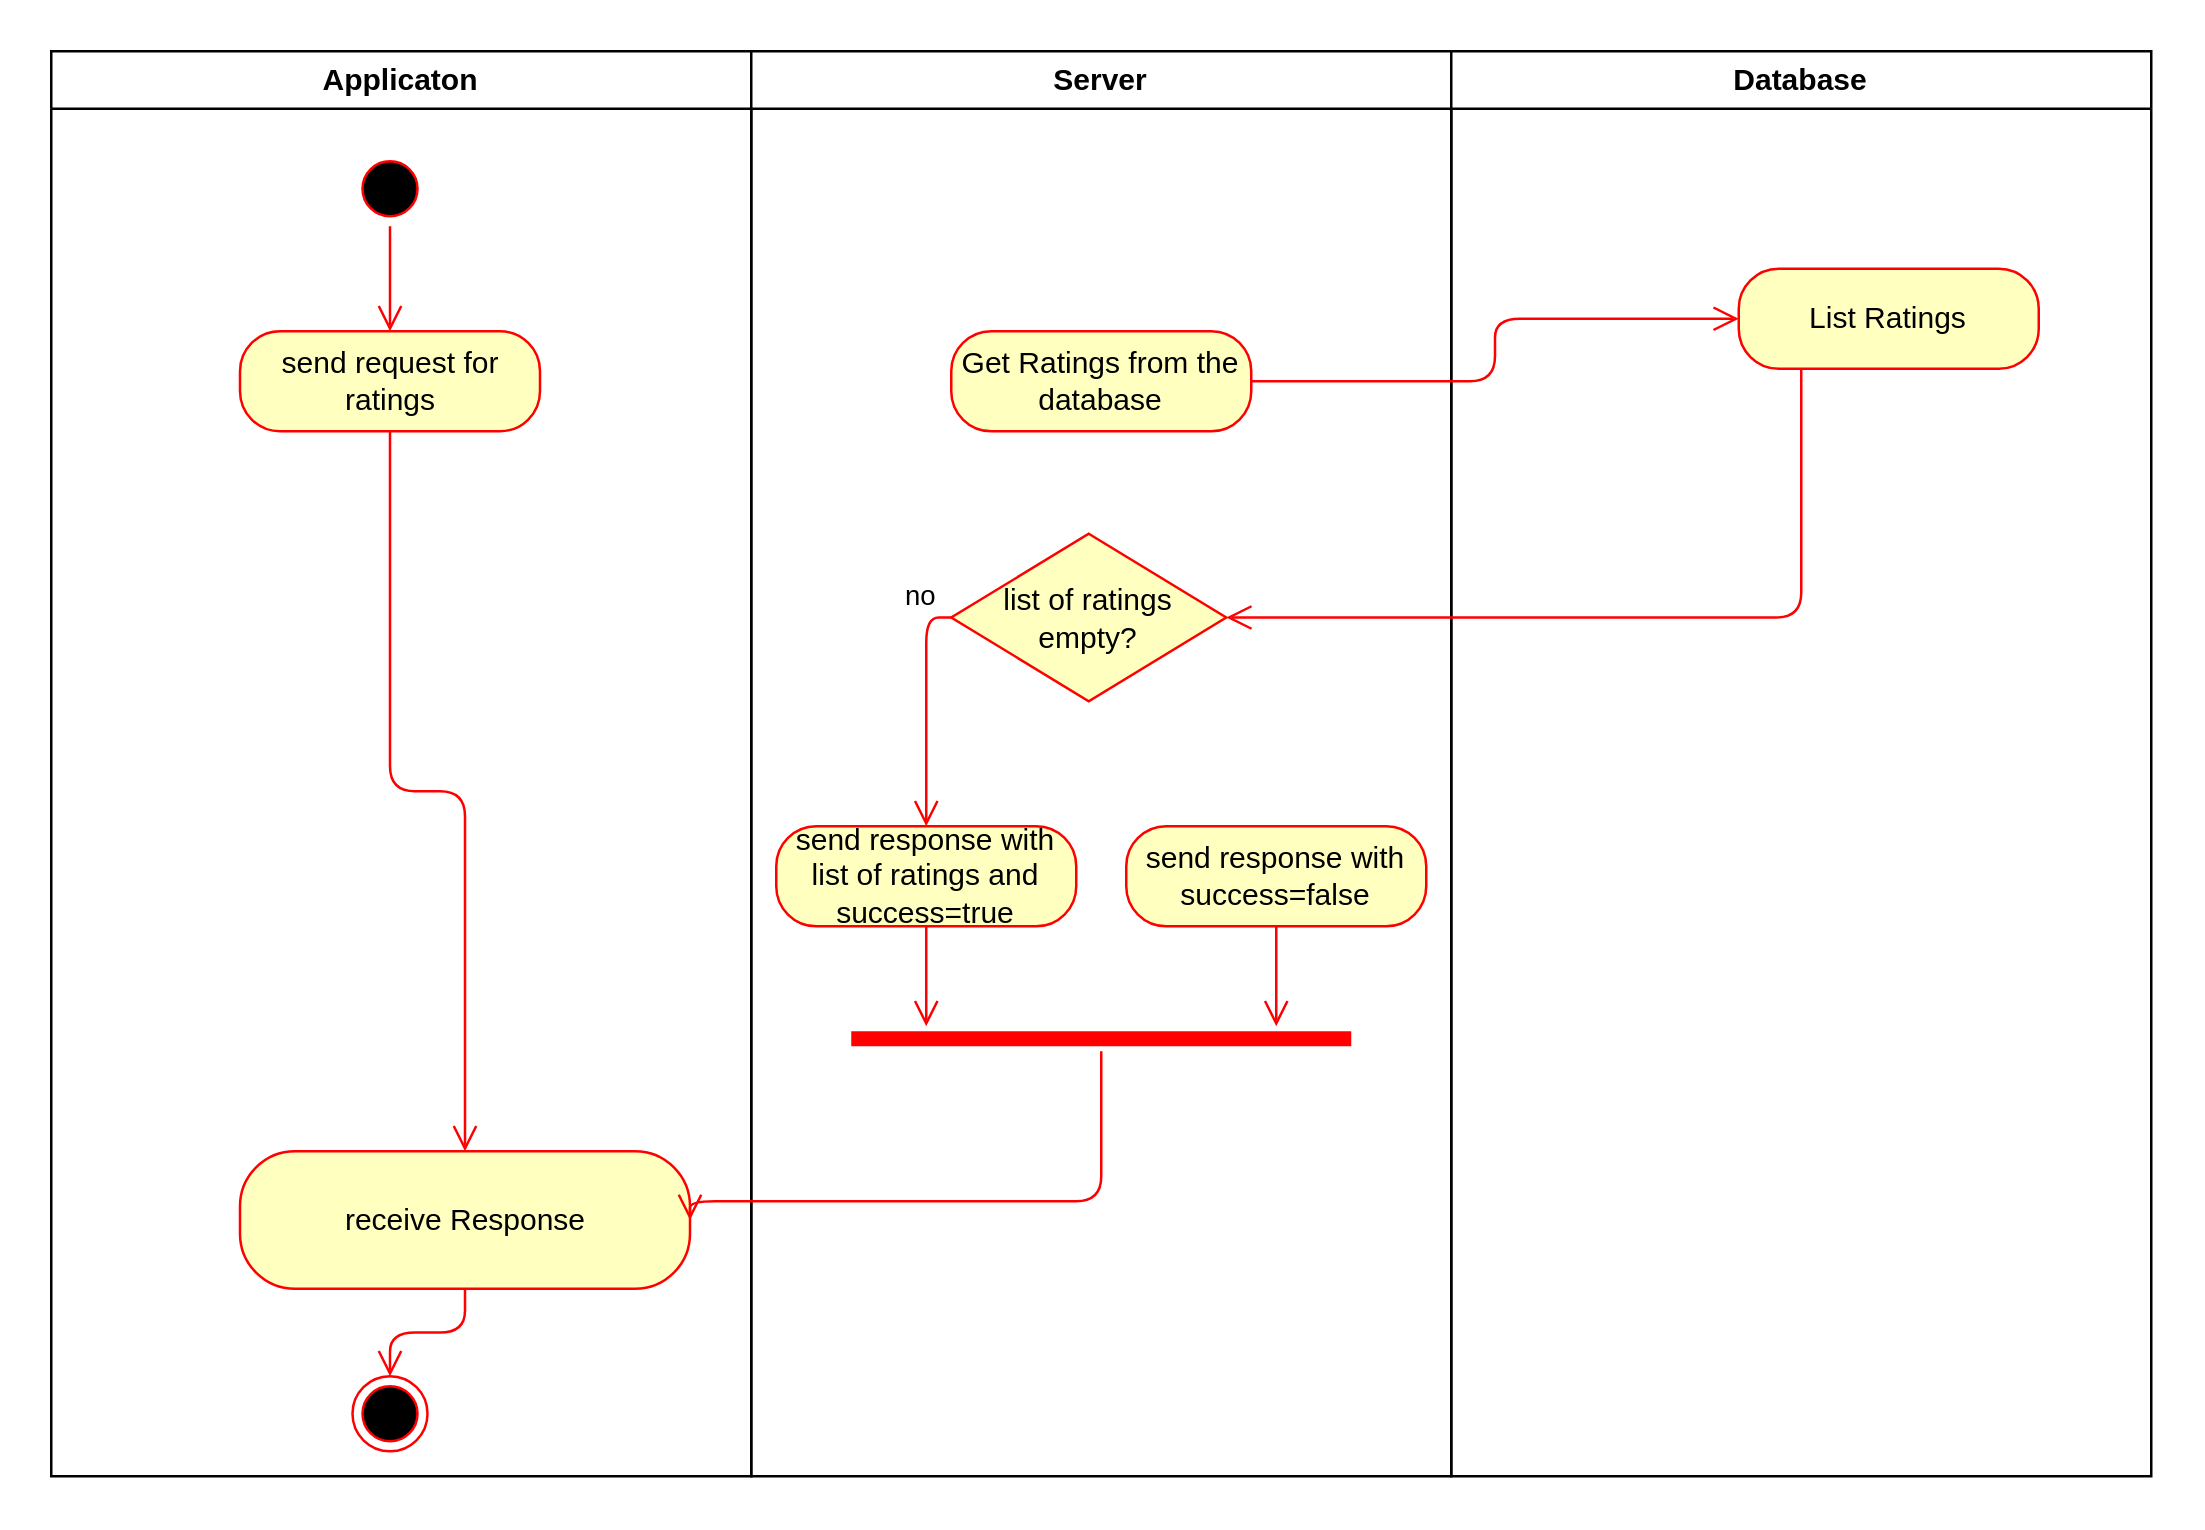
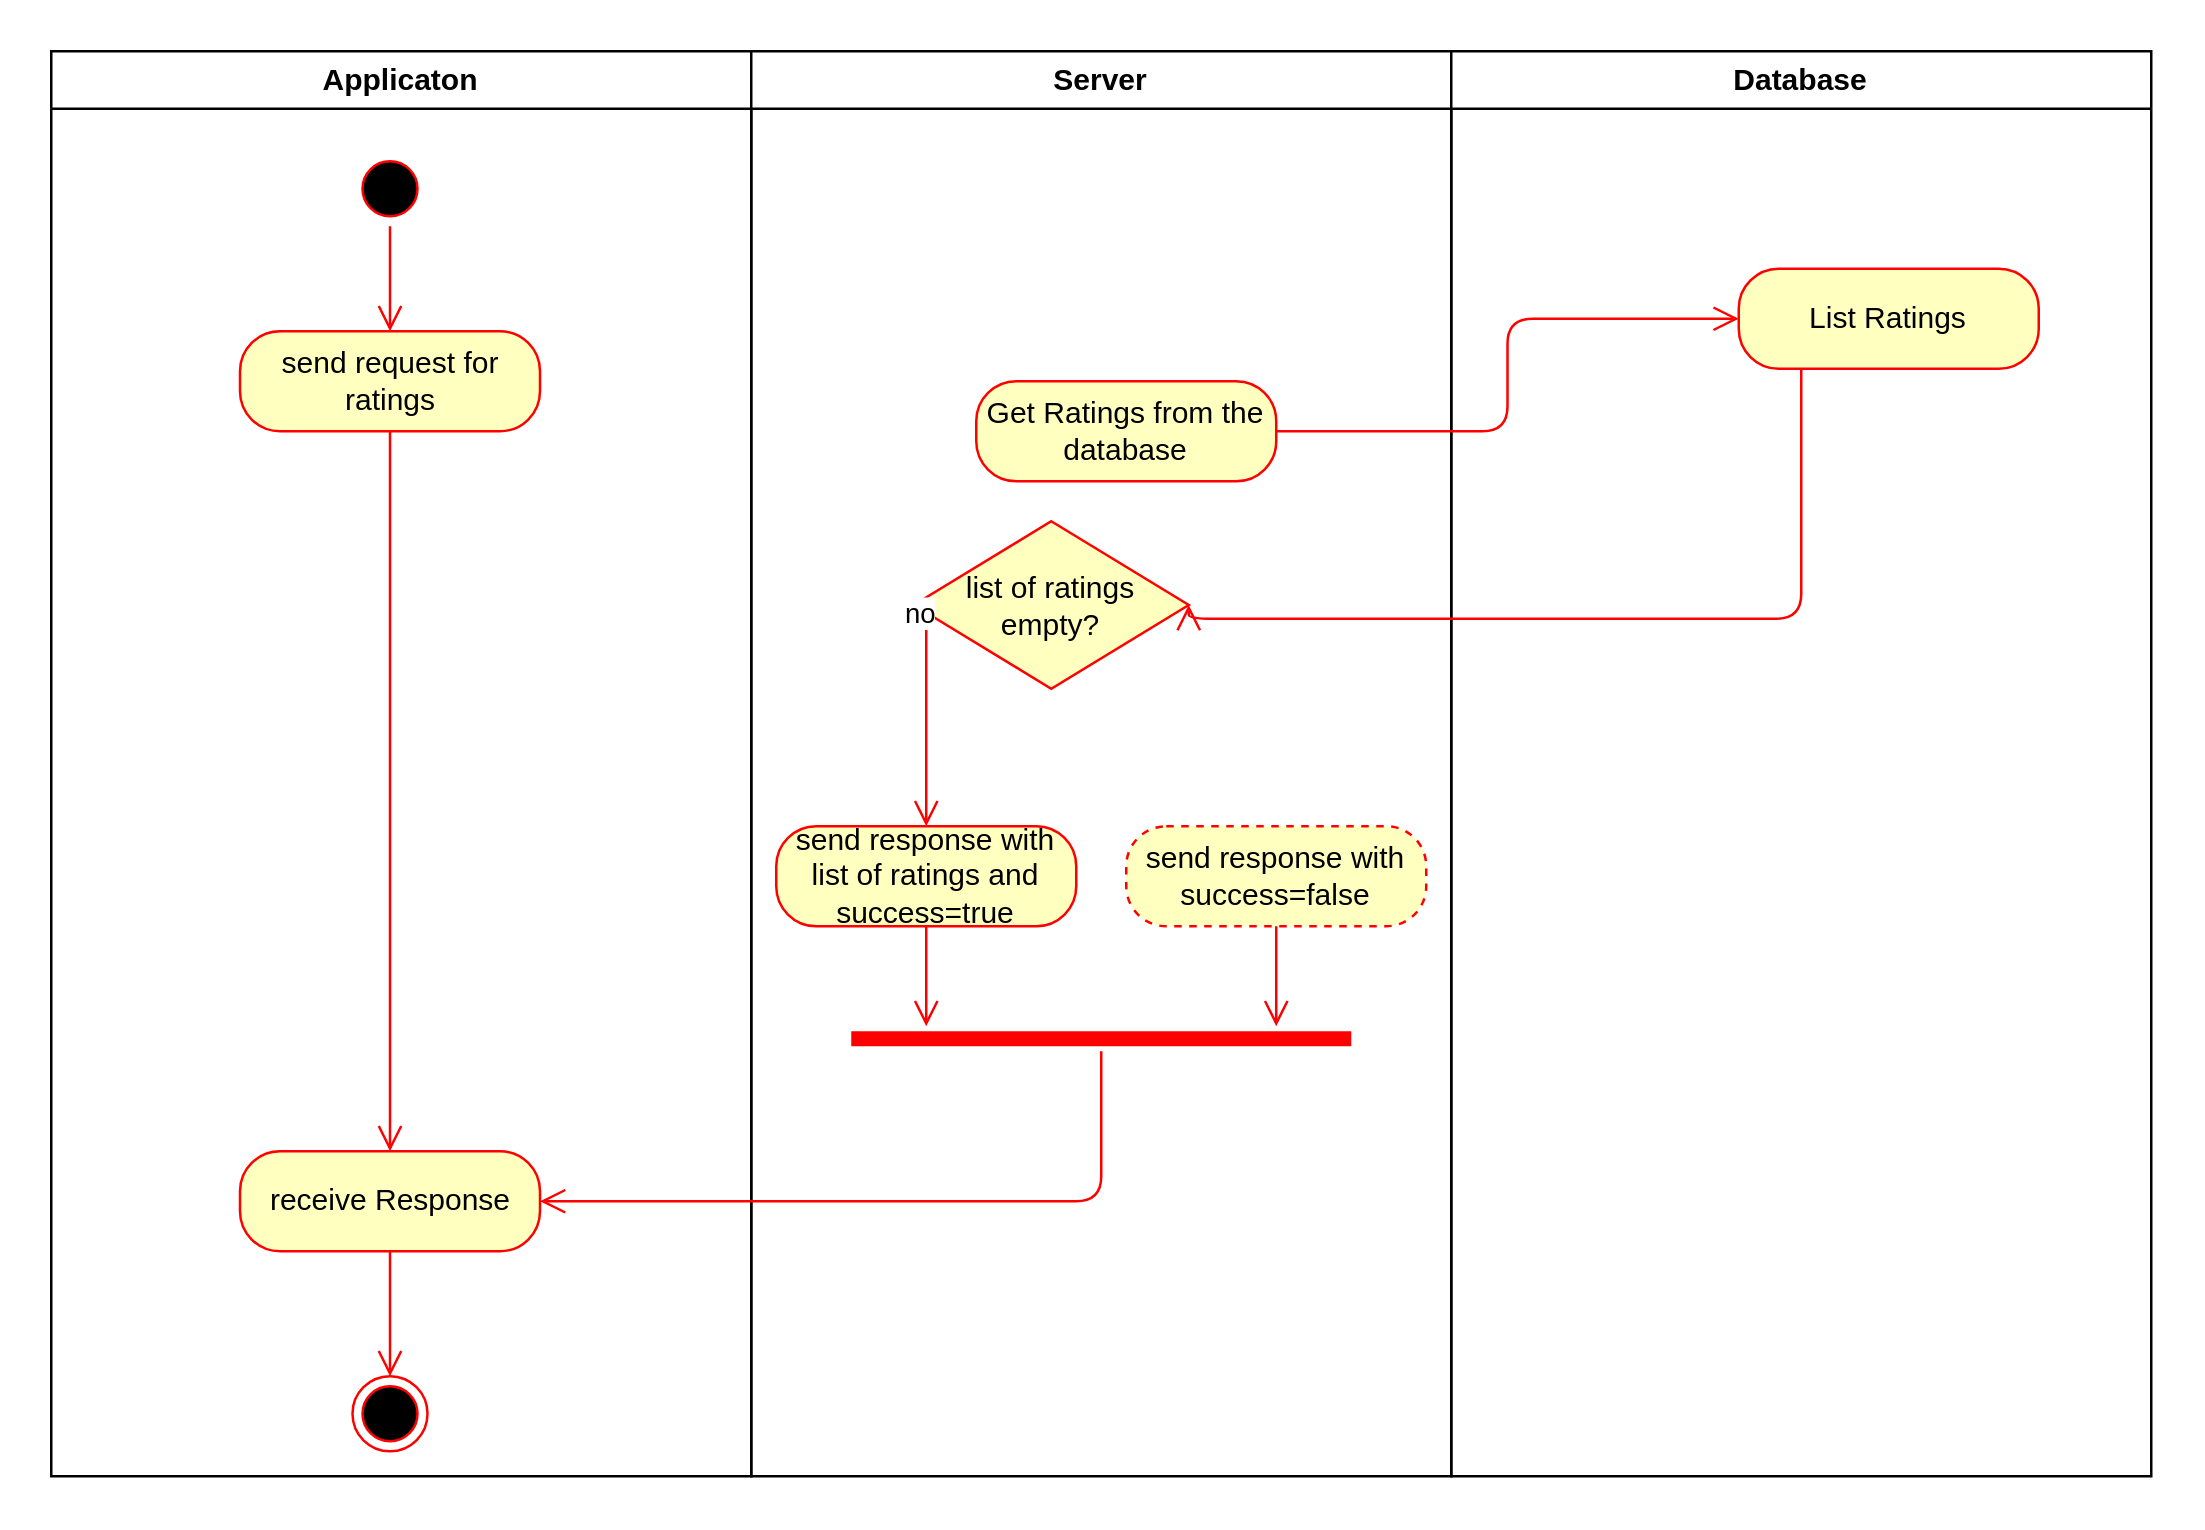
node "Get Ratings from the database": moved (1101, 381) -> (1126, 431)
node "list of ratings empty?": moved (1089, 618) -> (1051, 605)
node "send response with success=false": style solid -> dashed
node "receive Response": size 450x138 -> 300x100
